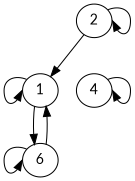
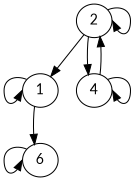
edge "2" -> "4": added
edge "4" -> "2": added
edge "6" -> "1": removed
